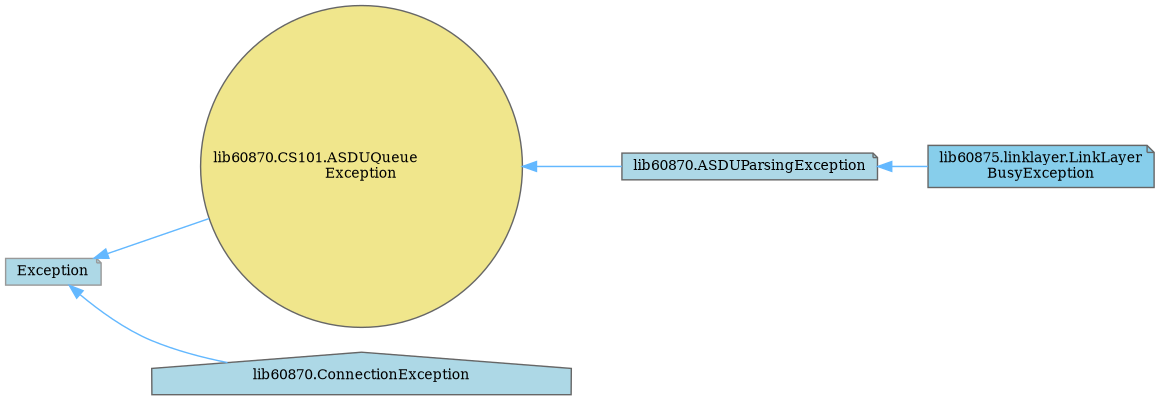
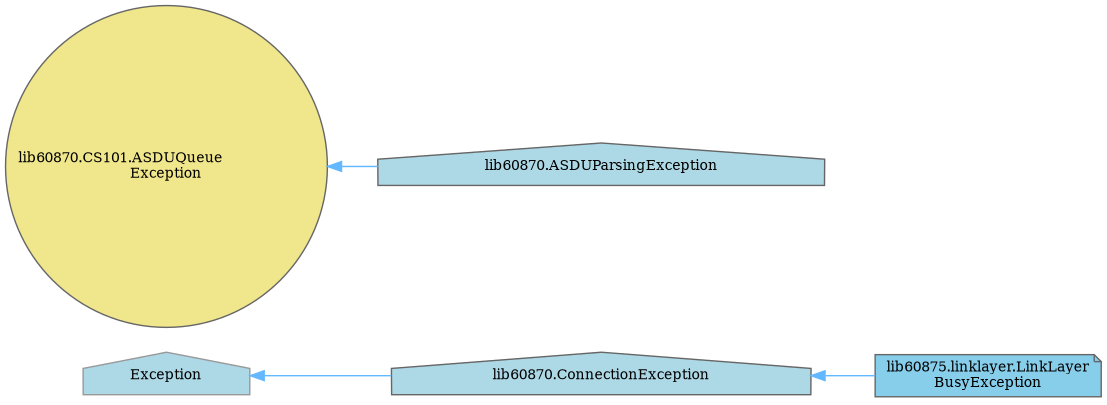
node "lib60870.ASDUParsingException": shape note -> house
edge "lib60875.linklayer.LinkLayer BusyException" -> "lib60870.ASDUParsingException": now "lib60875.linklayer.LinkLayer BusyException" -> "lib60870.ConnectionException"
edge "lib60870.CS101.ASDUQueue Exception" -> "Exception": removed
node "Exception": shape note -> house
